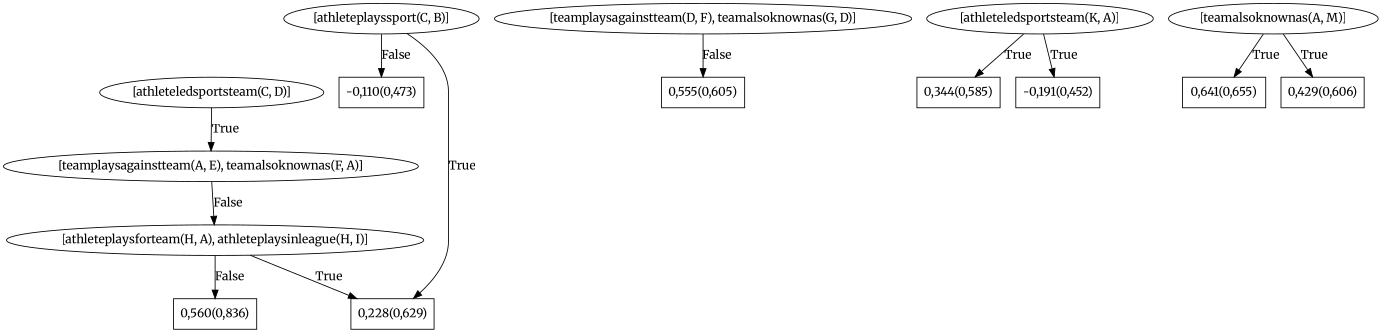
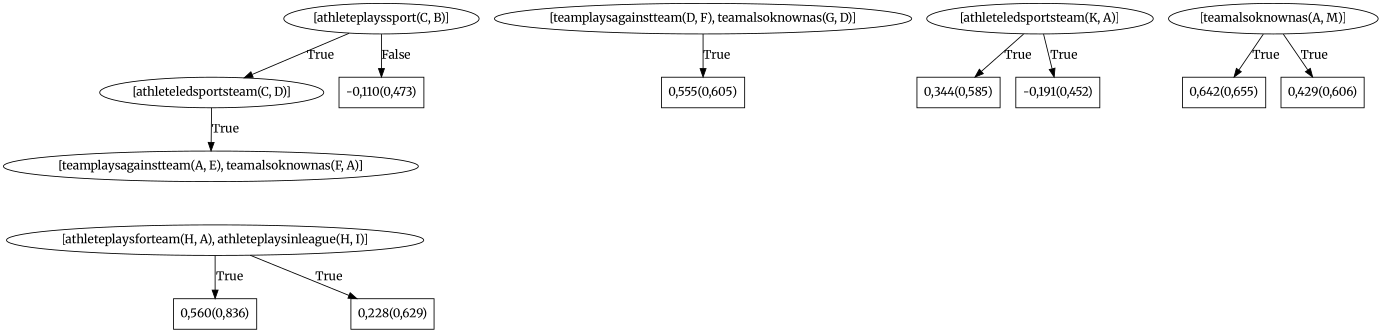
edge "[teamplaysagainstteam(D, F), teamalsoknownas(G, D)]" -> "0,555(0,605)": label "False" -> "True"
node "0,641(0,655)": label "0,641(0,655)" -> "0,642(0,655)"
edge "[athleteplayssport(C, B)]" -> "0,228(0,629)": now "[athleteplayssport(C, B)]" -> "[athleteledsportsteam(C, D)]"
edge "[teamplaysagainstteam(A, E), teamalsoknownas(F, A)]" -> "[athleteplaysforteam(H, A), athleteplaysinleague(H, I)]": removed, label "False"
edge "[athleteplaysforteam(H, A), athleteplaysinleague(H, I)]" -> "0,560(0,836)": label "False" -> "True"
